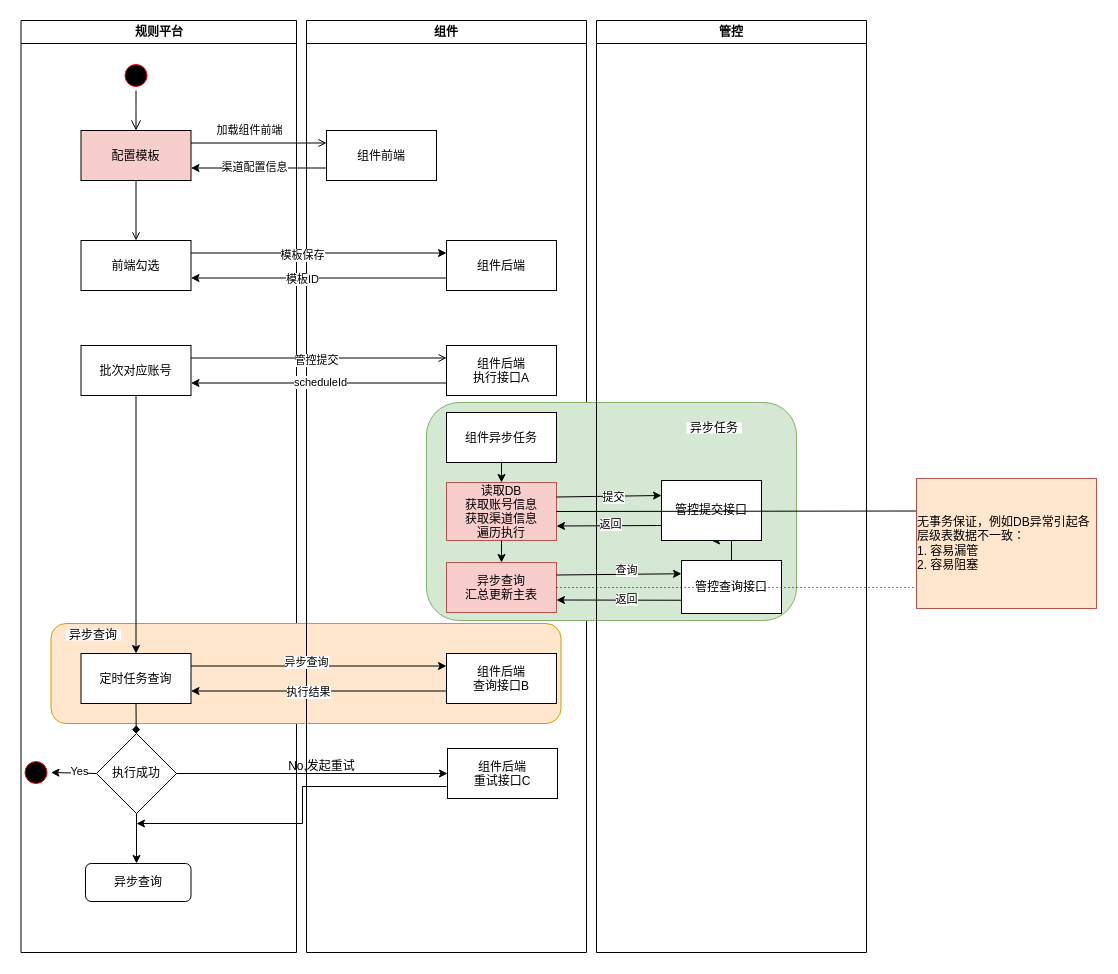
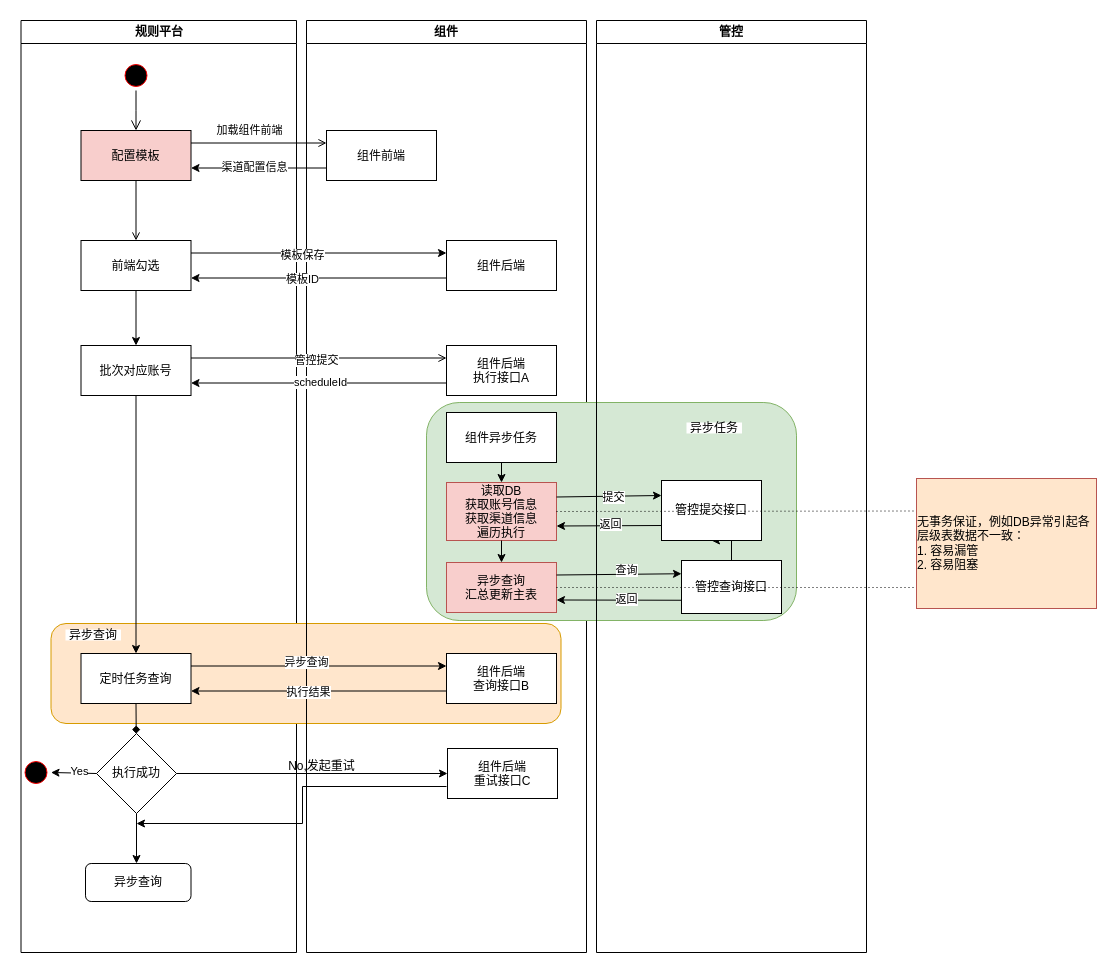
edge "前端勾选" -> "批次对应账号": added
edge "读取DB 获取账号信息 获取渠道信息 遍历执行" -- "无事务保证，例如DB异常引起各层级表数据不一致： 1. 容易漏管 2. 容易阻塞": style solid -> dashed
